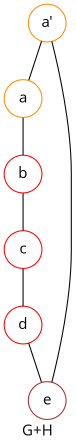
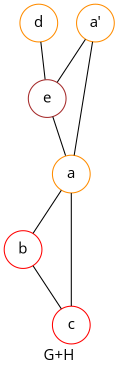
edge "e" -- "a": added
edge "c" -- "d": now "c" -- "a"
node "d": color red -> darkorange
